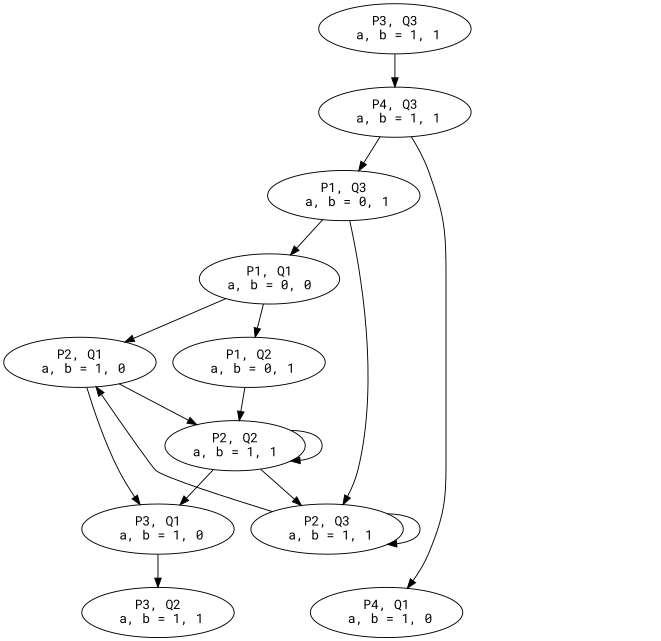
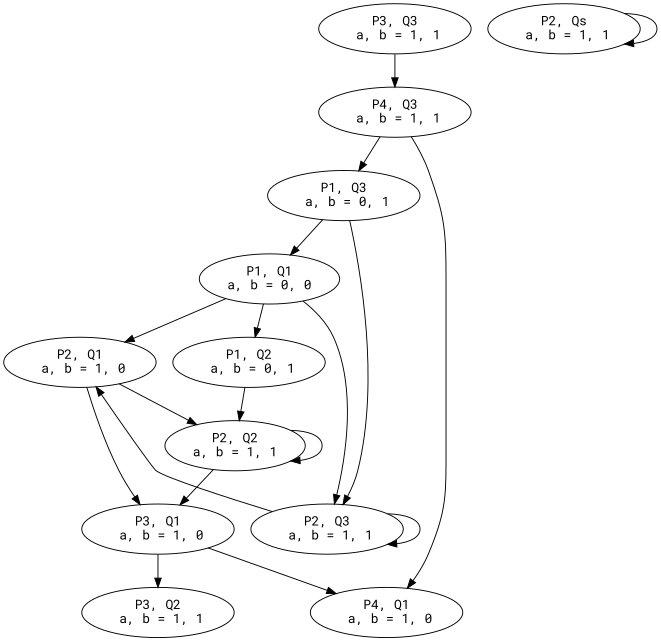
node "P2, Qs a, b = 1, 1": added
edge "P2, Q2 a, b = 1, 1" -> "P2, Q3 a, b = 1, 1": now "P1, Q1 a, b = 0, 0" -> "P2, Q3 a, b = 1, 1"
edge "P3, Q1 a, b = 1, 0" -> "P4, Q1 a, b = 1, 0": added
